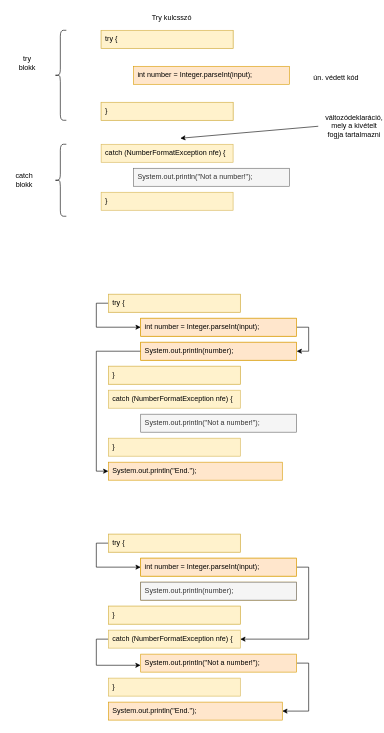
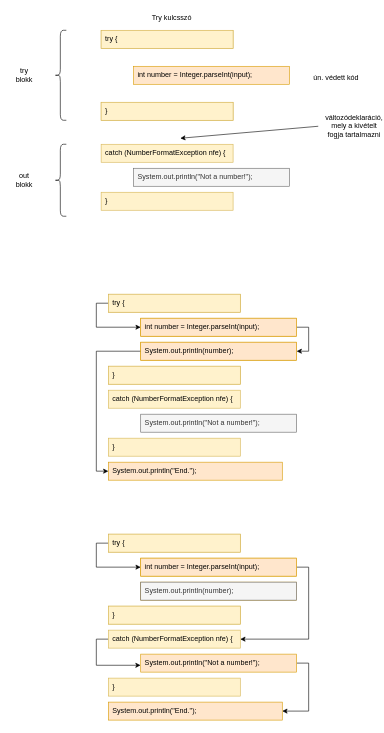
node "try blokk": moved (27, 63) -> (24, 75)
node "catch blokk": label "catch blokk" -> "out blokk"
